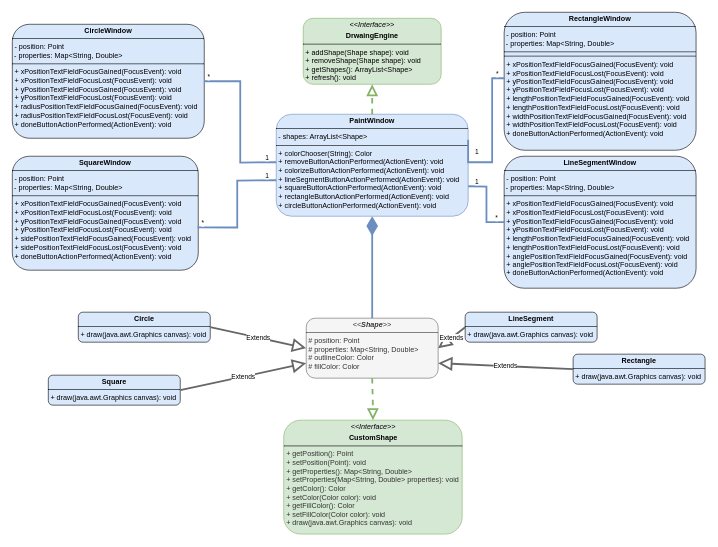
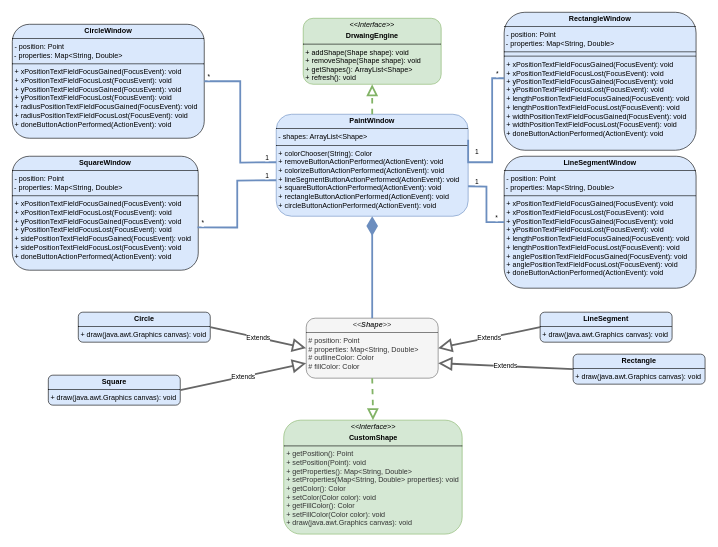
node "LineSegment + draw(java.awt.Graphics canvas): void": moved (531, 327) -> (606, 327)
